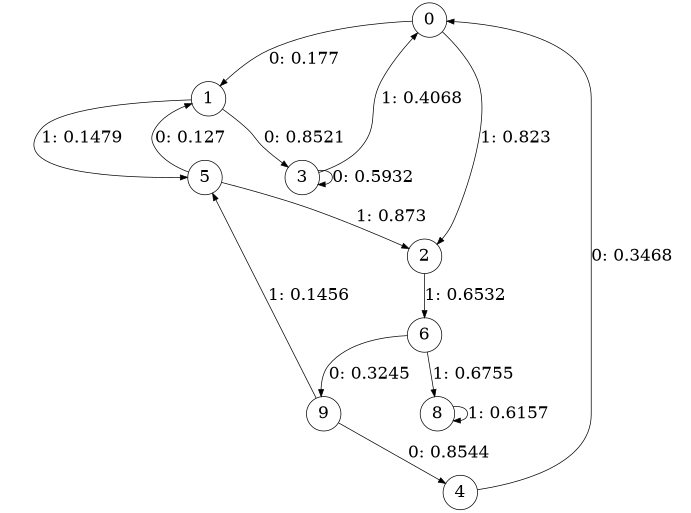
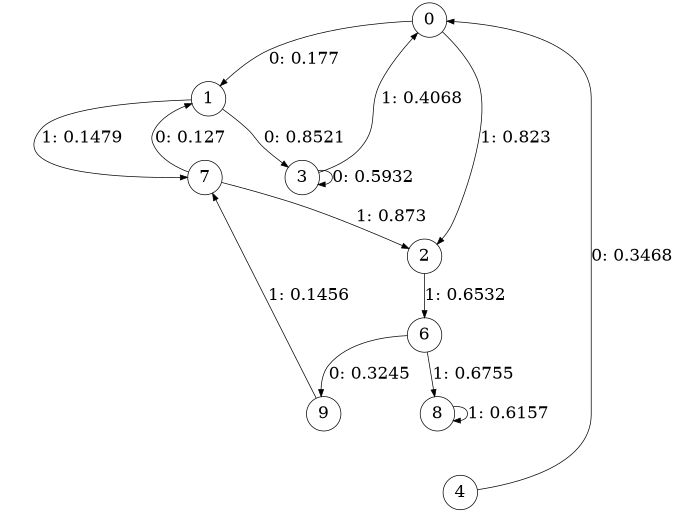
node "5": label "5" -> "7"
edge "9" -> "4": removed, label "0: 0.8544"
